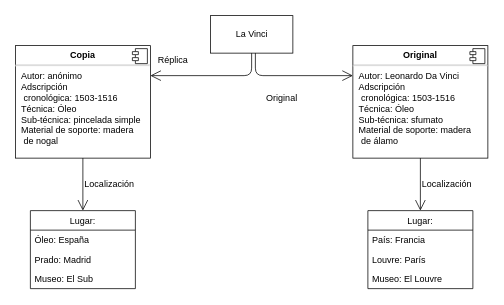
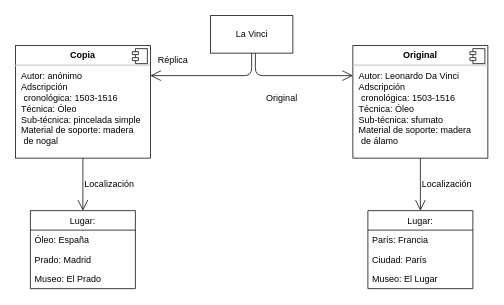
node "País: Francia": label "País: Francia" -> "París: Francia"
node "Louvre: París": label "Louvre: París" -> "Ciudad: París"
node "Museo: El Sub": label "Museo: El Sub" -> "Museo: El Prado"
node "Museo: El Louvre": label "Museo: El Louvre" -> "Museo: El Lugar"
